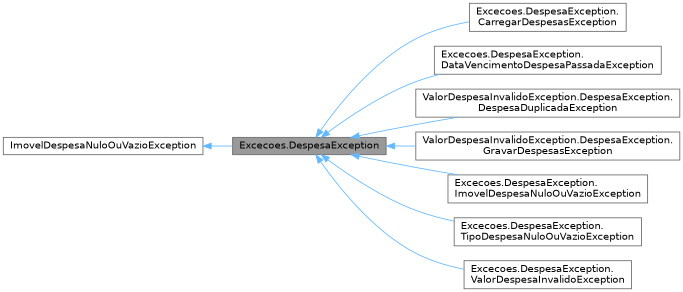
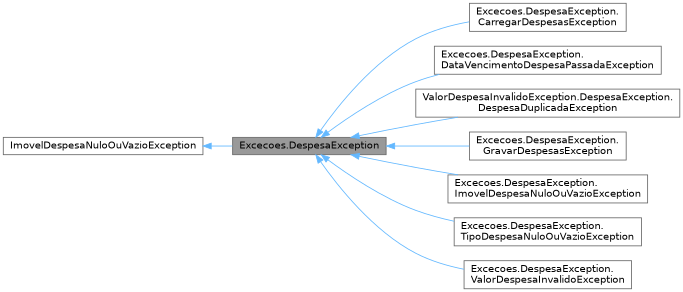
node "ValorDespesaInvalidoException.DespesaException. GravarDespesasException": label "ValorDespesaInvalidoException.DespesaException. GravarDespesasException" -> "Excecoes.DespesaException. GravarDespesasException"
